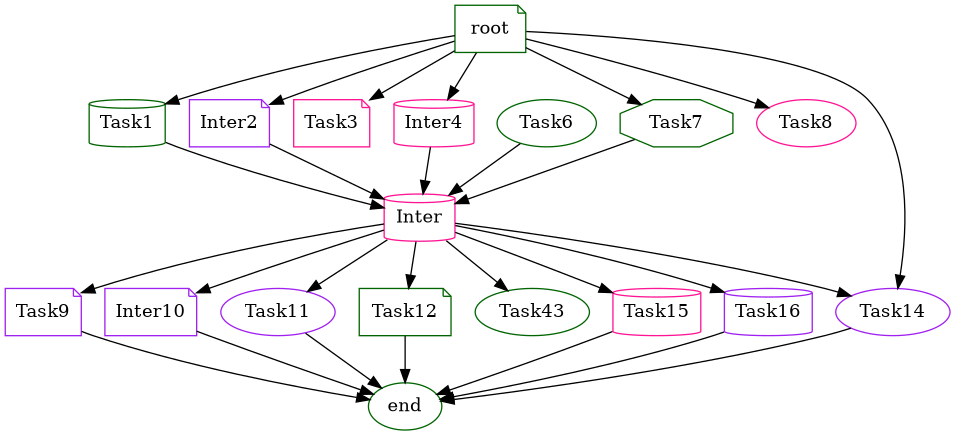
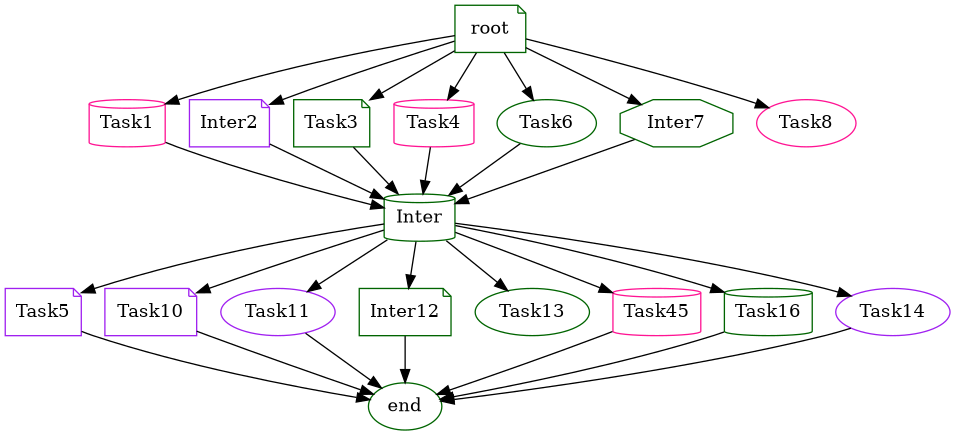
edge "root" -> "Task14": now "root" -> "Task6"
node "Task1": color darkgreen -> deeppink
node "Task3": color deeppink -> darkgreen
node "Inter4": label "Inter4" -> "Task4"
node "Task7": label "Task7" -> "Inter7"
edge "Task3" -> "Inter": added
node "Inter": color deeppink -> darkgreen
node "Task9": label "Task9" -> "Task5"
node "Inter10": label "Inter10" -> "Task10"
node "Task12": label "Task12" -> "Inter12"
node "Task43": label "Task43" -> "Task13"
node "Task15": label "Task15" -> "Task45"
node "Task16": color purple -> darkgreen
